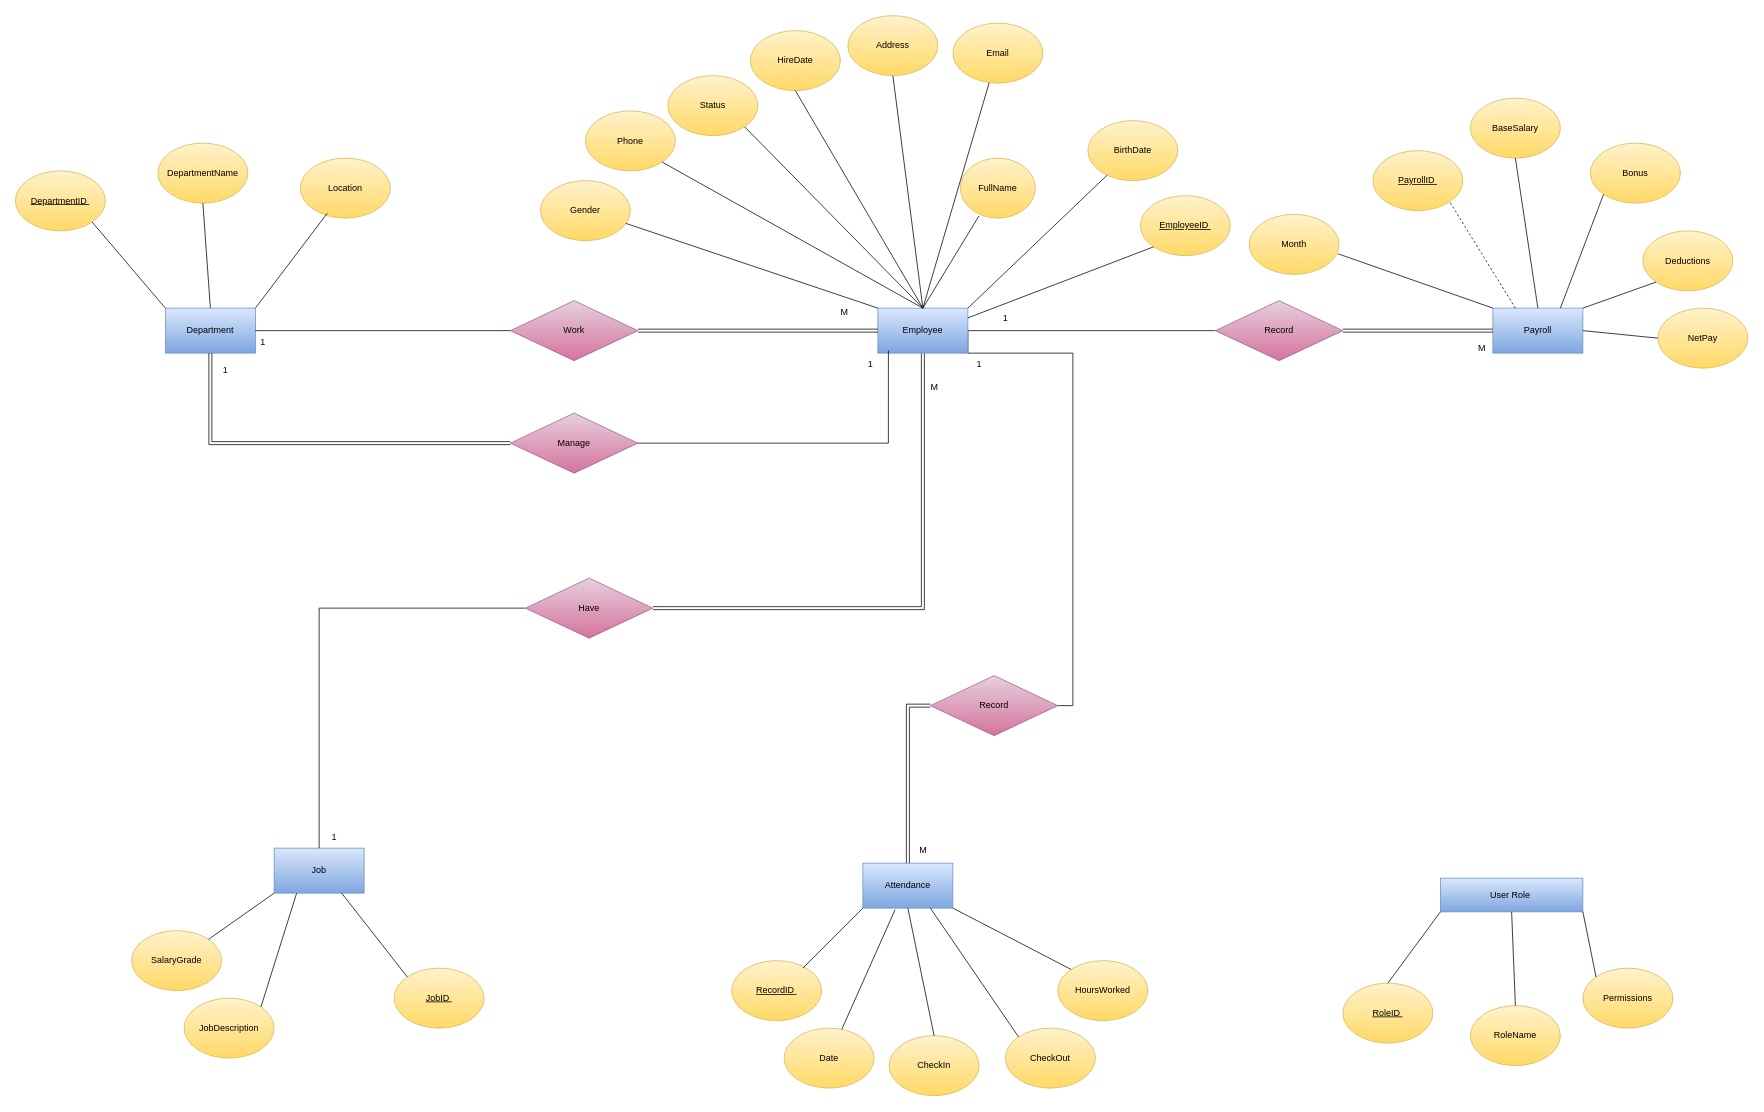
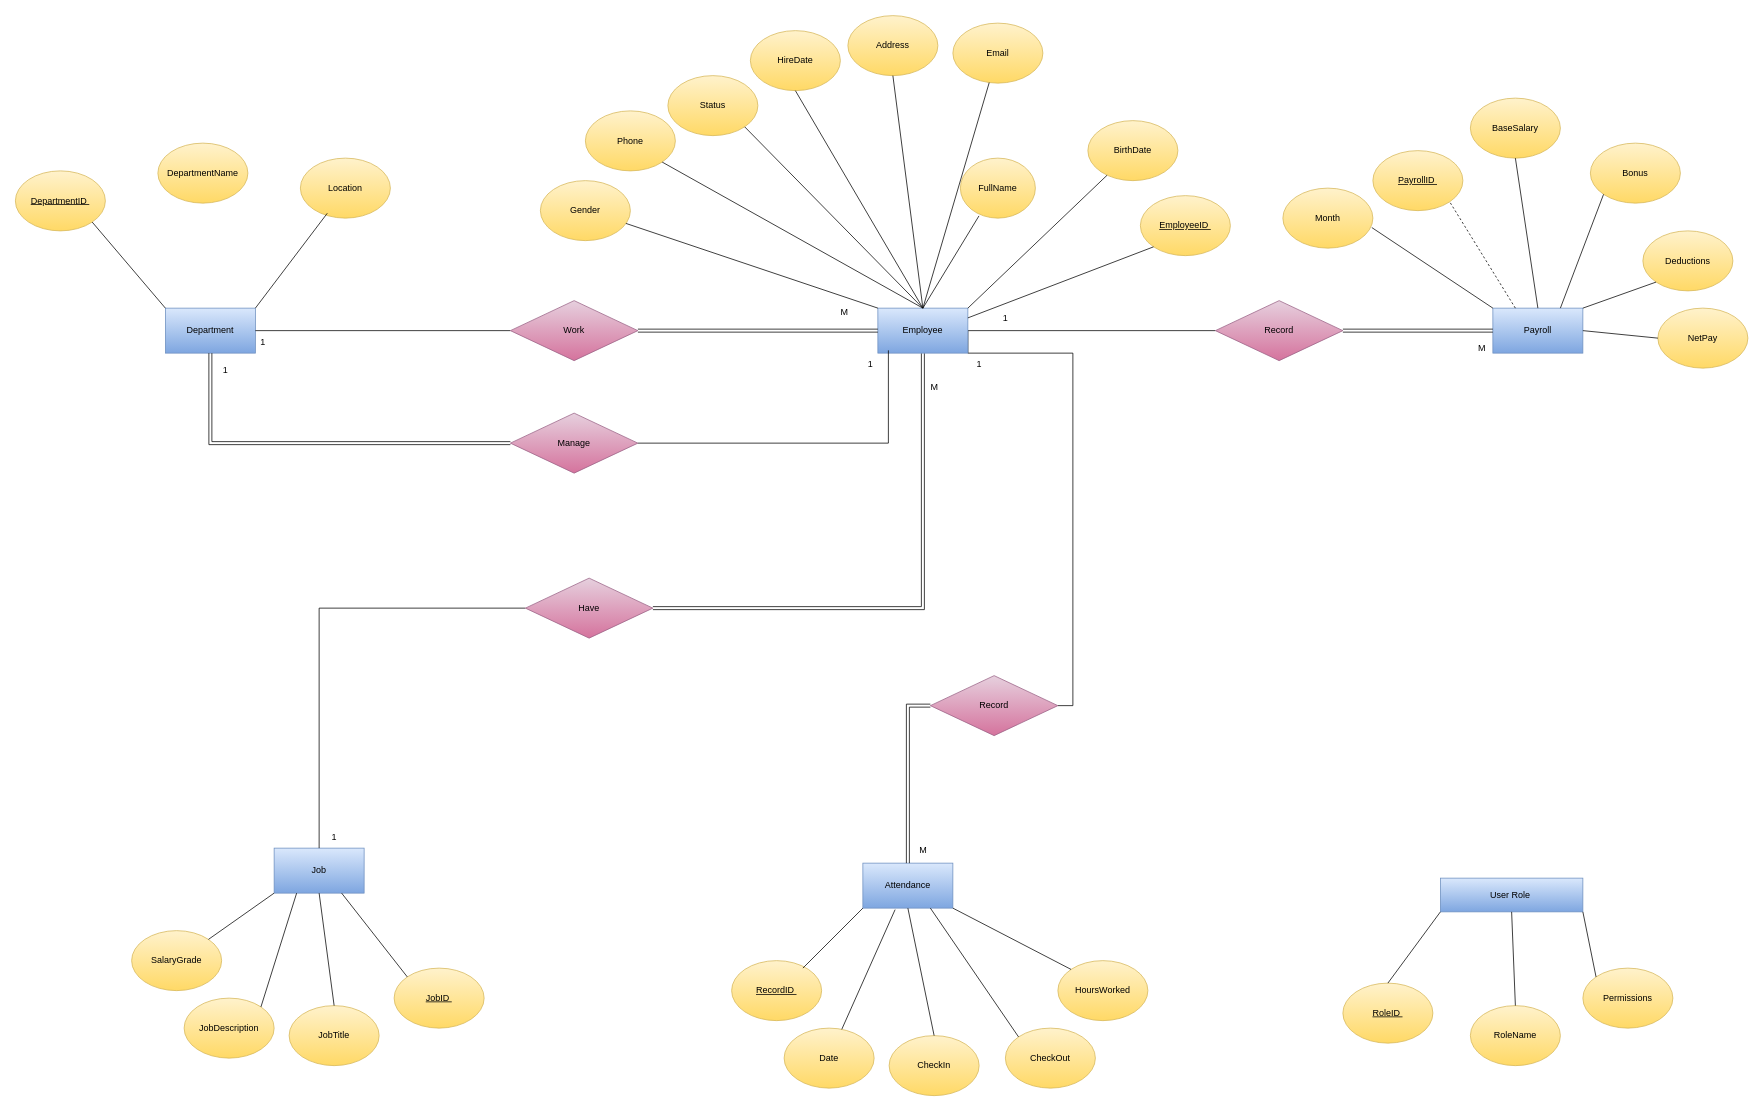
node "Month": moved (1294, 244) -> (1328, 218)
edge "DepartmentName" -- "Department": removed
edge "Job" -- "JobTitle": added
node "JobTitle": added
